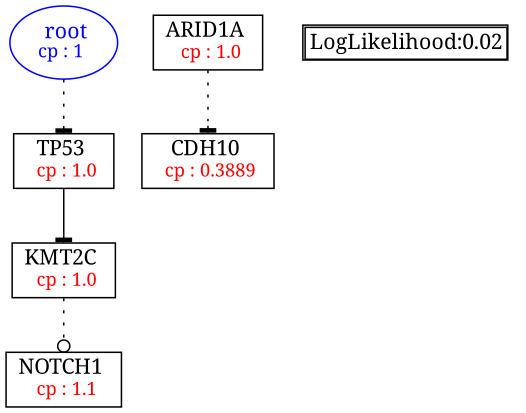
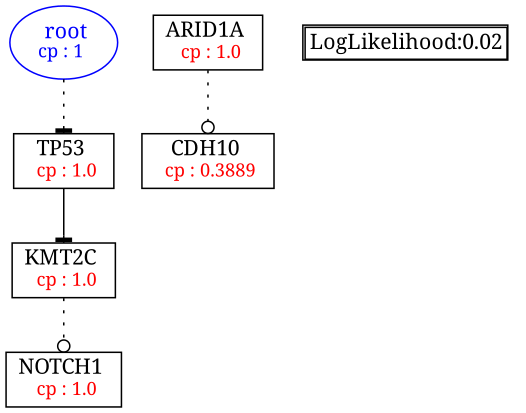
edge "ARID1A" -> "CDH10": arrowhead tee -> odot
node "NOTCH1": text "cp : 1.1" -> "cp : 1.0"
